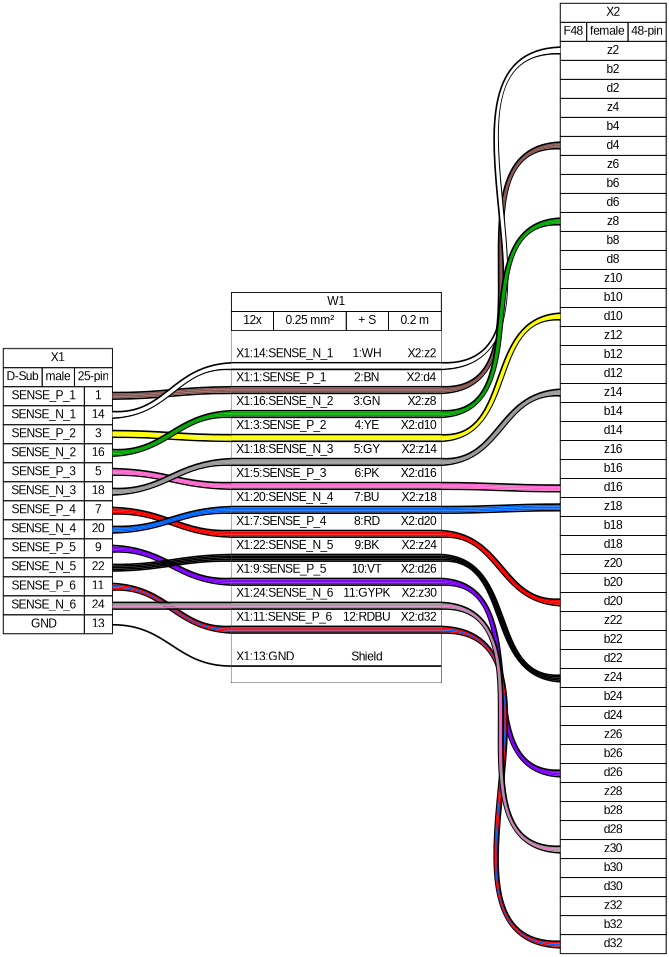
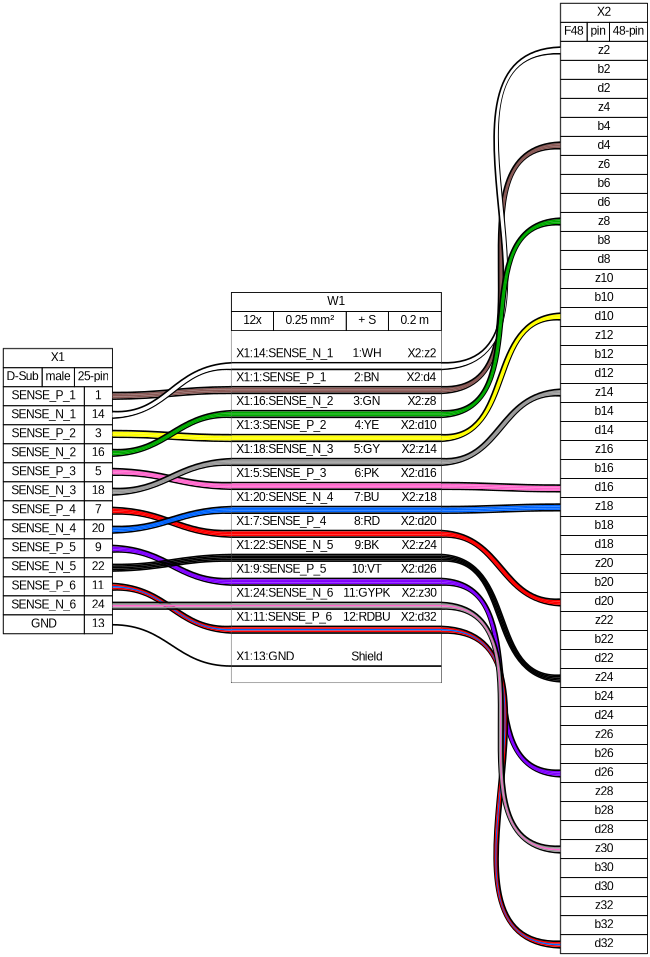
node "X2": text "female" -> "pin"
